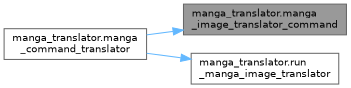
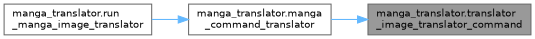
node "manga_translator.manga _image_translator_command": label "manga_translator.manga _image_translator_command" -> "manga_translator.translator _image_translator_command"
edge "manga_translator.manga _command_translator" -> "manga_translator.run _manga_image_translator": reversed
